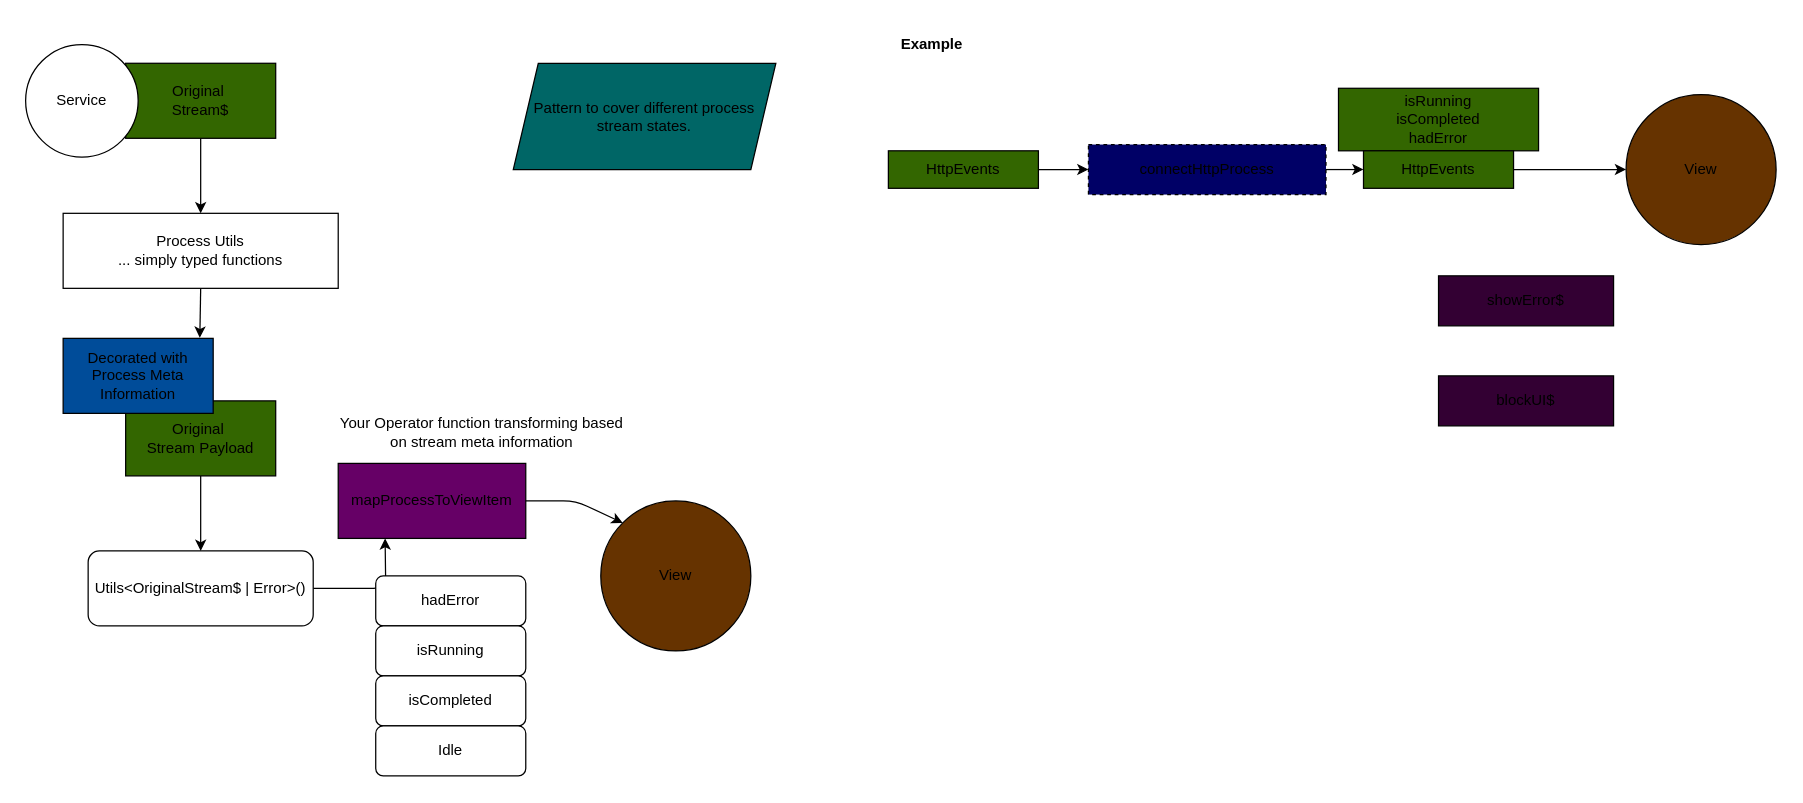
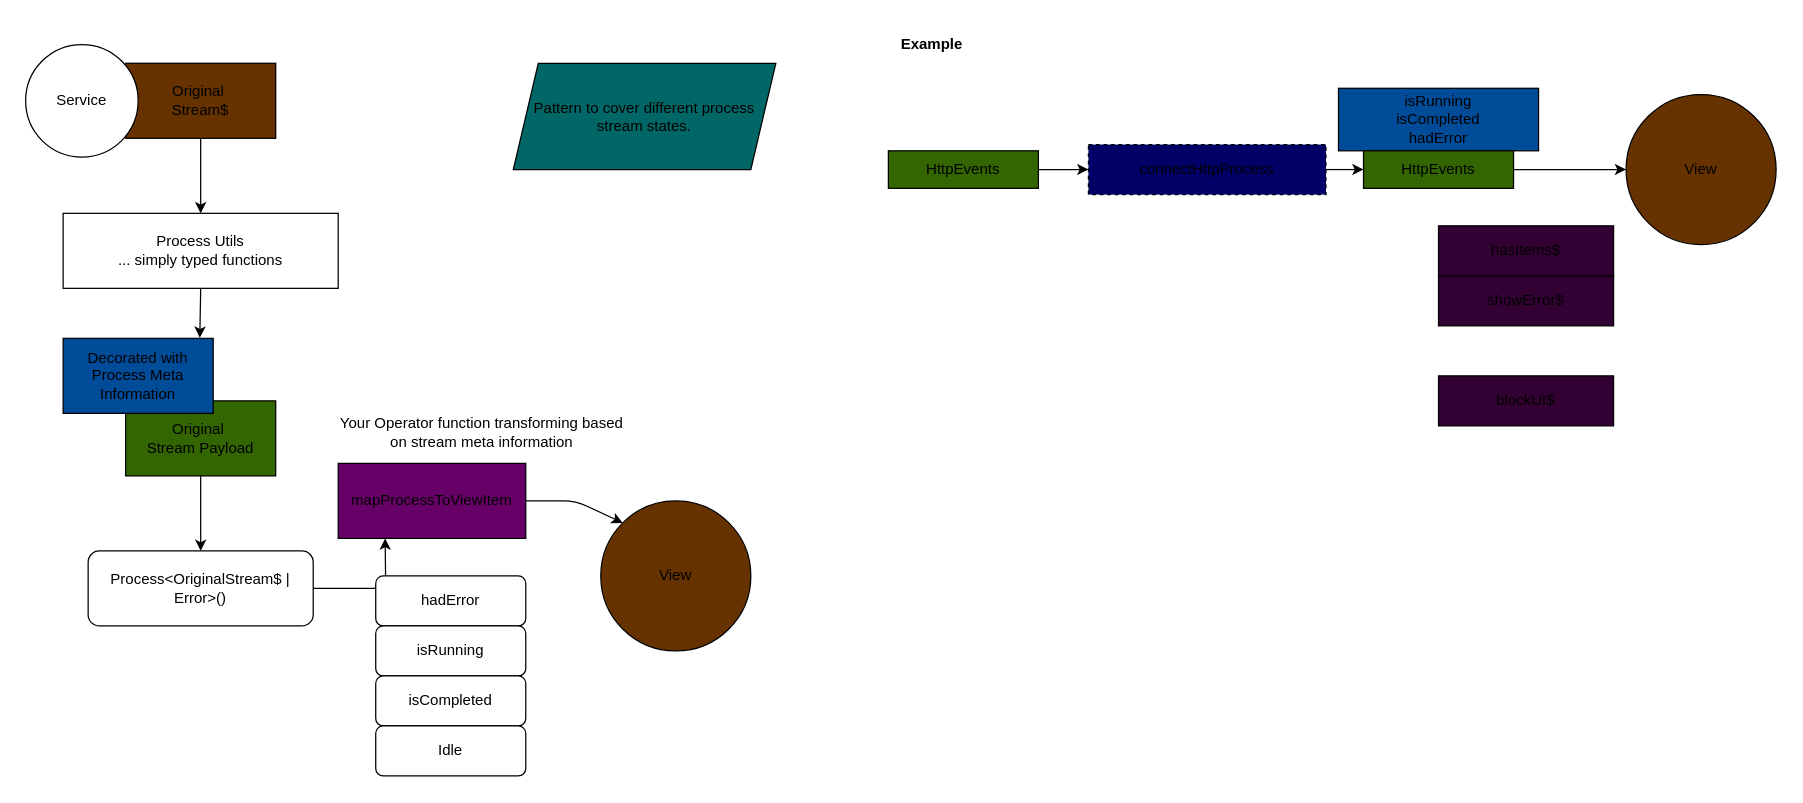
node "Original Stream$": fillcolor #336600 -> #663300
node "isRunning isCompleted hadError": fillcolor #336600 -> #004c99
node "hasItems$": added
node "Utils<OriginalStream$ | Error>()": label "Utils<OriginalStream$ | Error>()" -> "Process<OriginalStream$ | Error>()"
